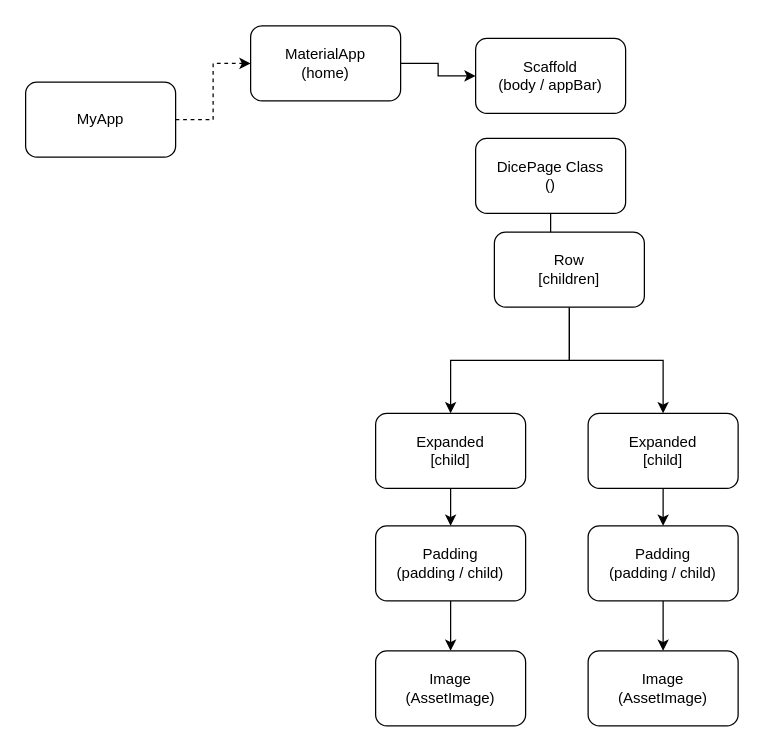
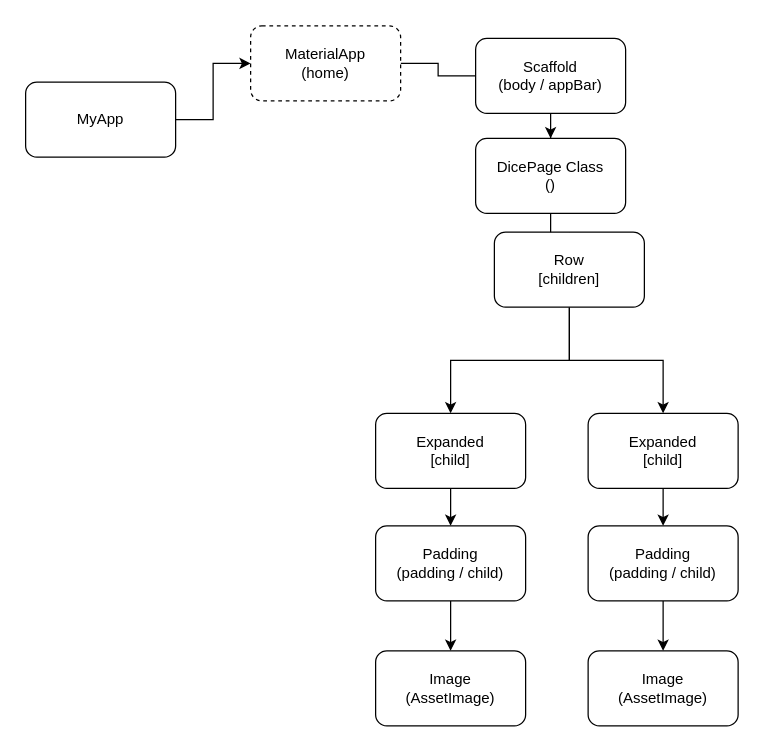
node "MaterialApp (home)": style solid -> dashed
edge "MaterialApp (home)" -> "Scaffold (body / appBar)": arrowhead classic -> none
edge "MyApp" -> "MaterialApp (home)": style dashed -> solid
edge "Scaffold (body / appBar)" -> "DicePage Class ()": added
